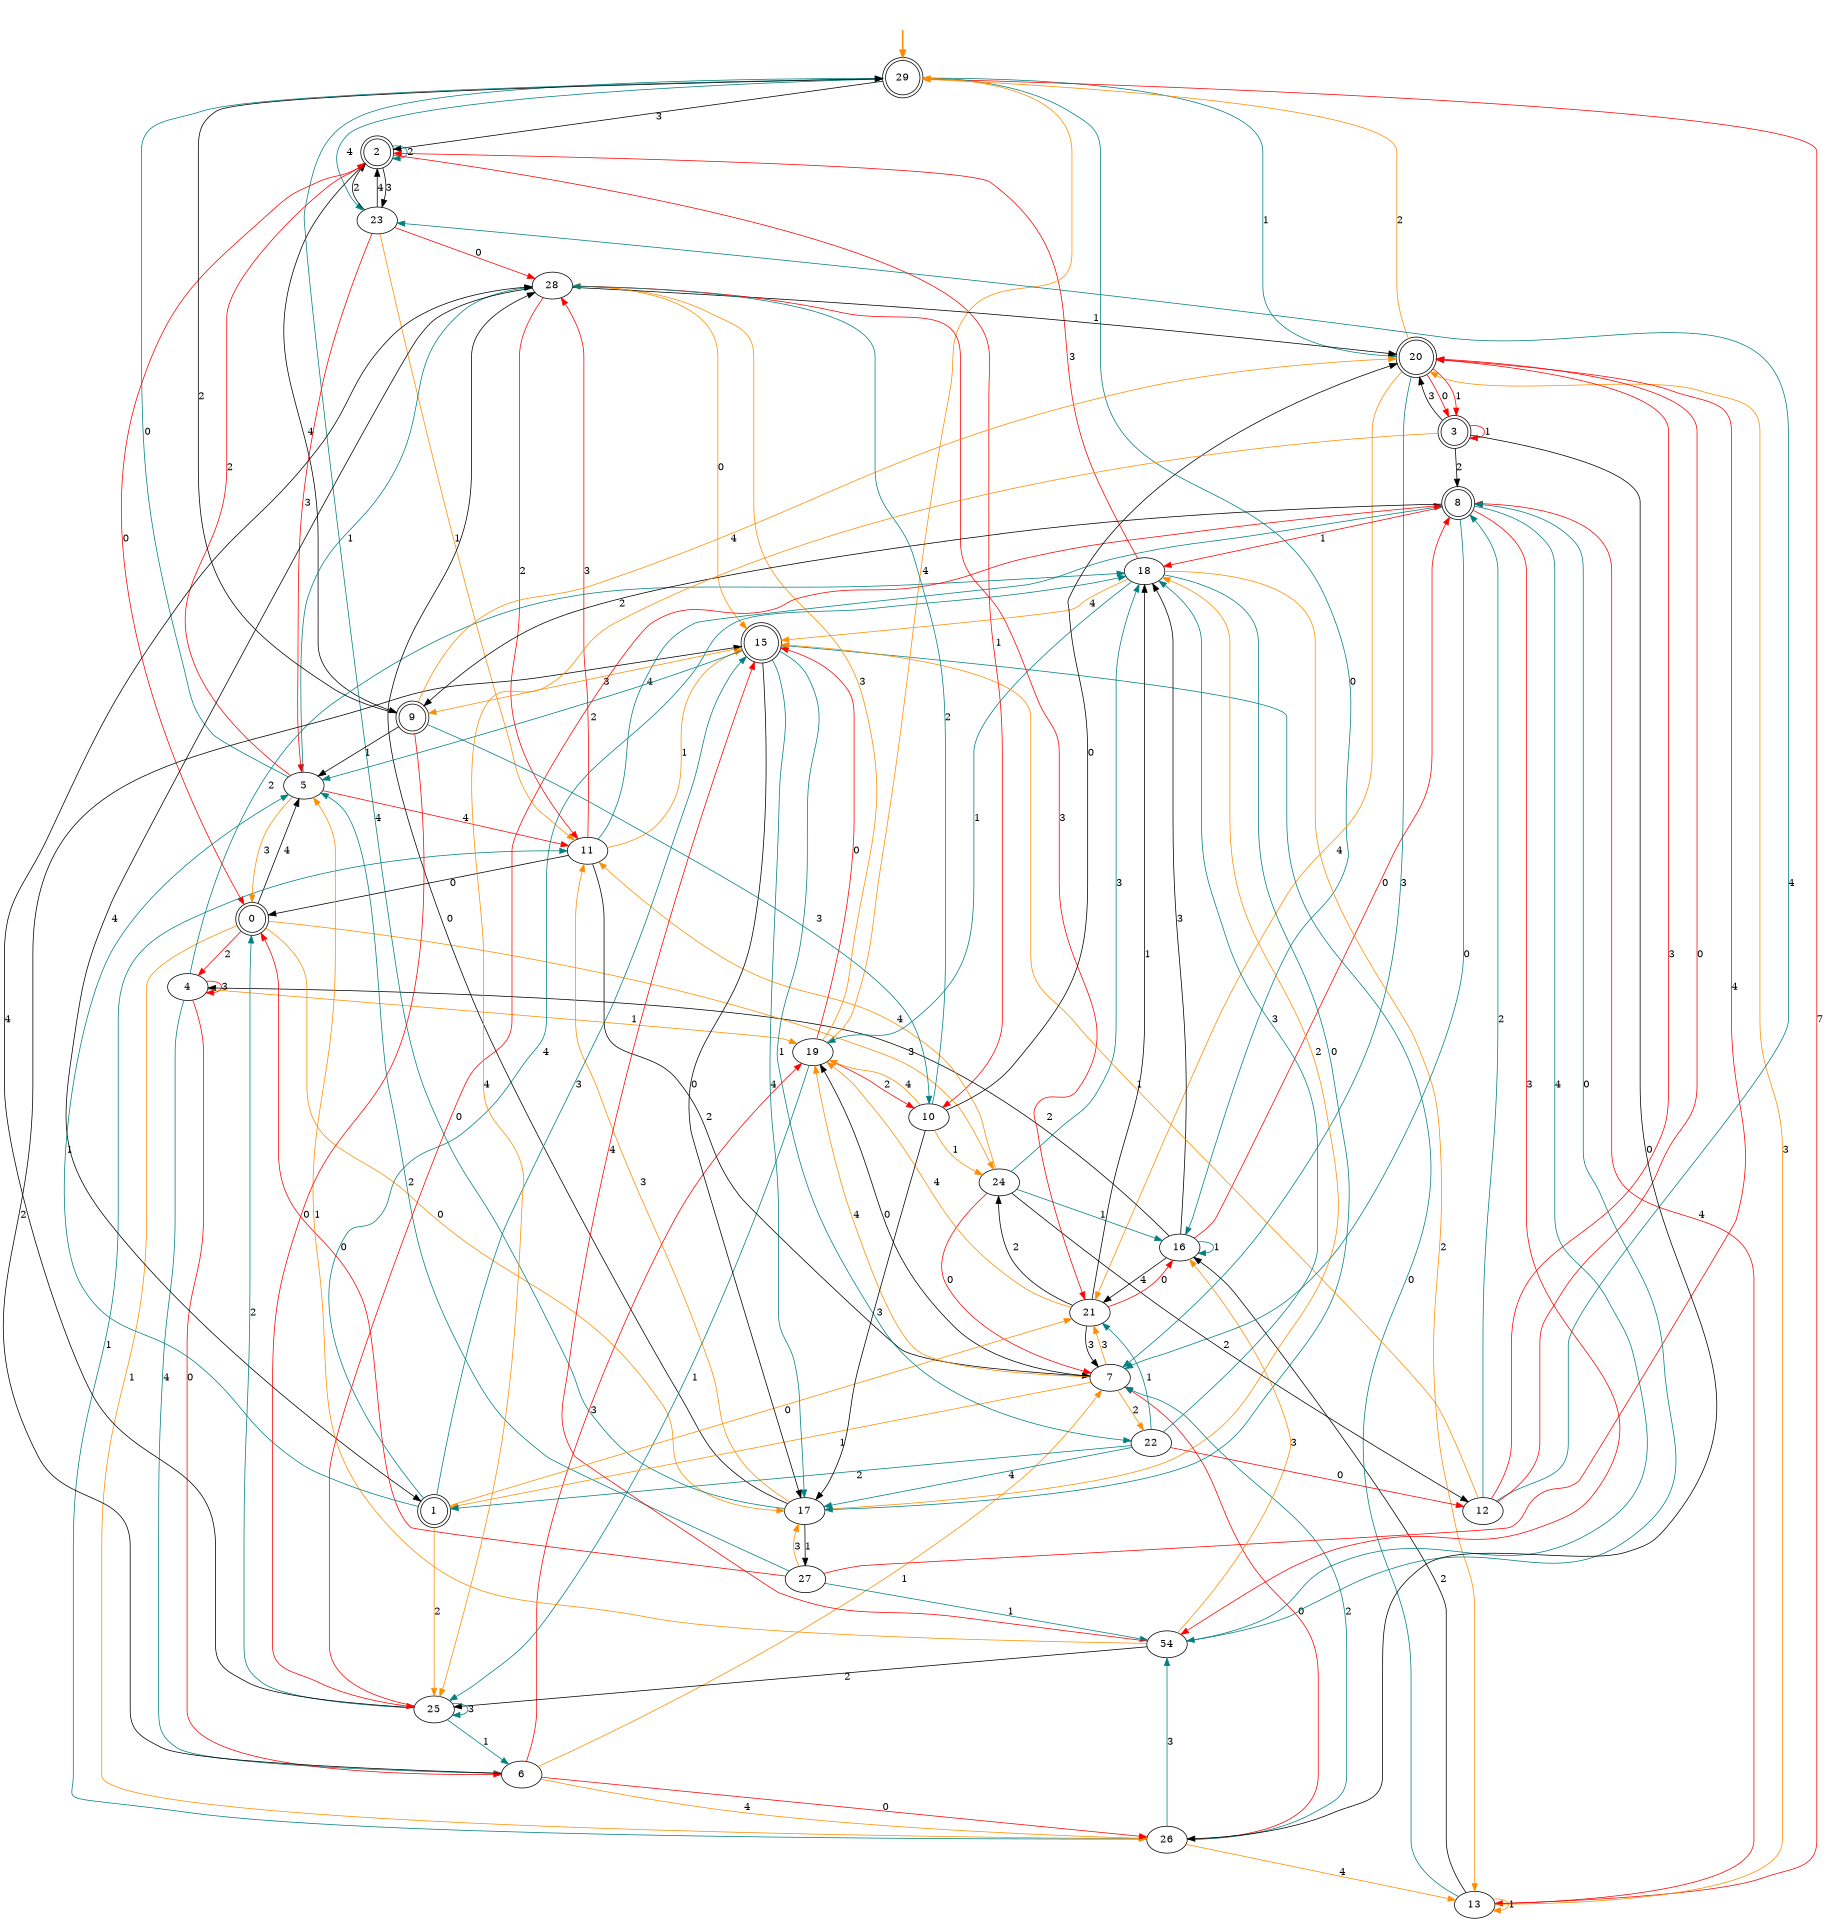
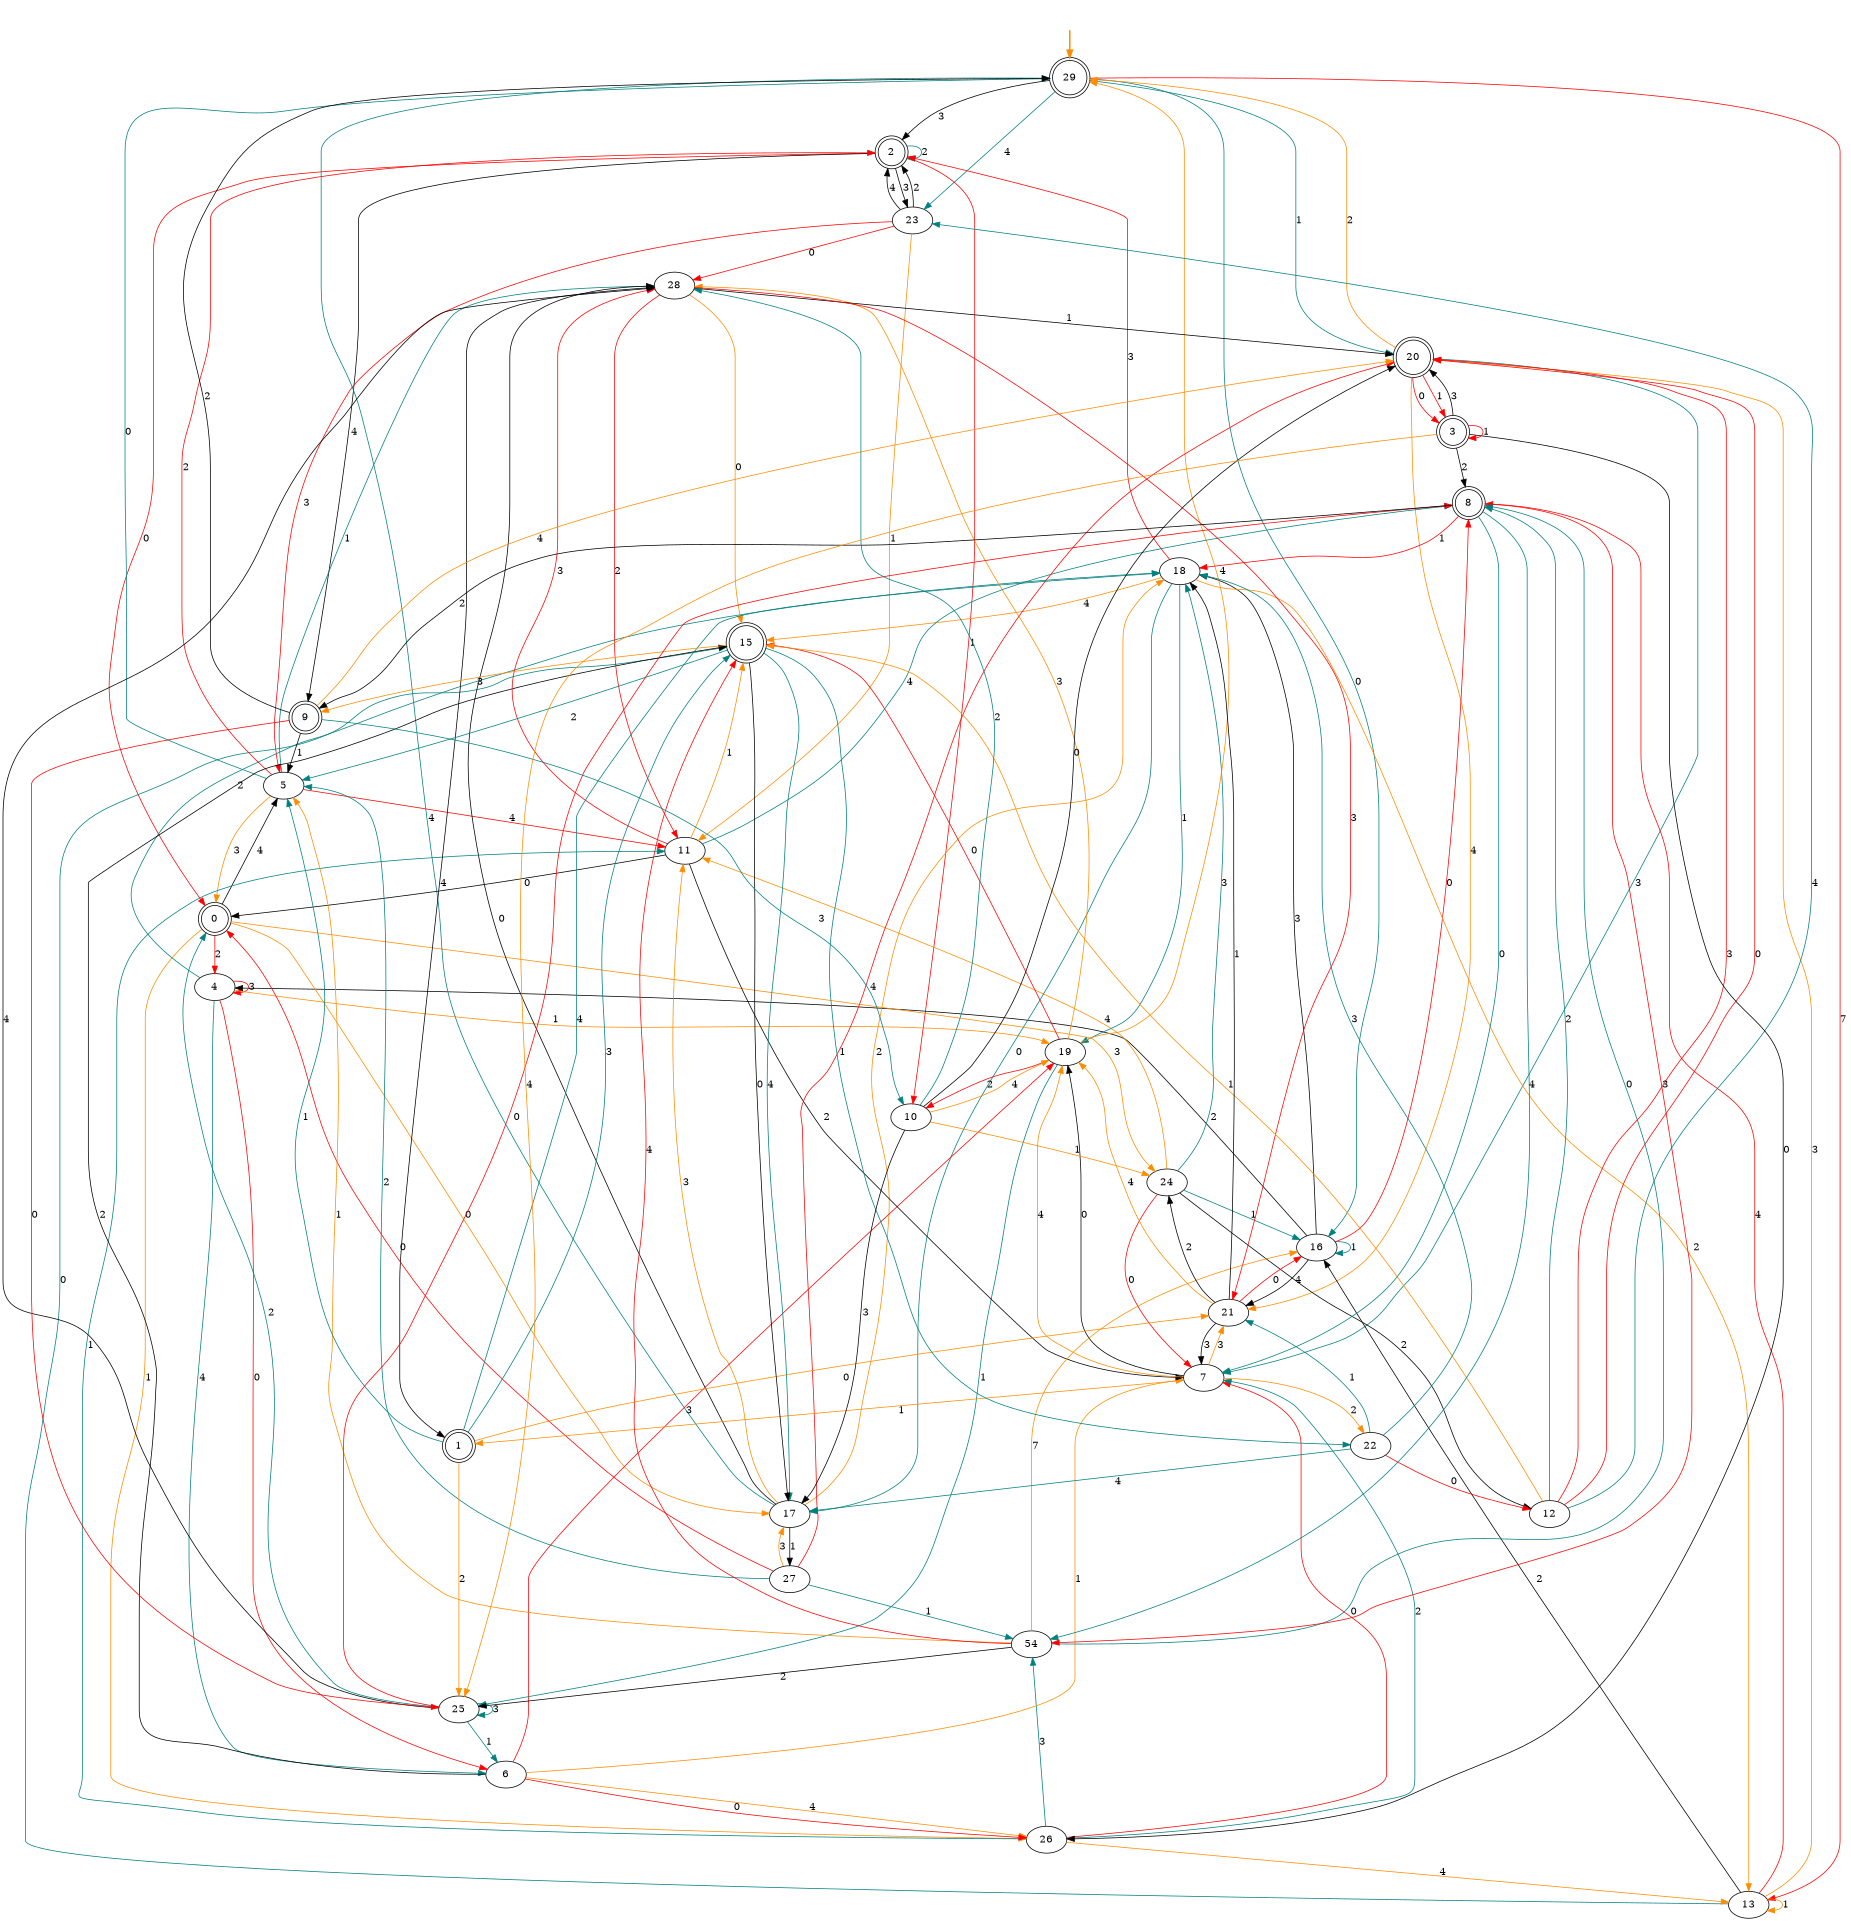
edge "54" -> "16": label "3" -> "7"
edge "22" -> "1": removed, label "2"
